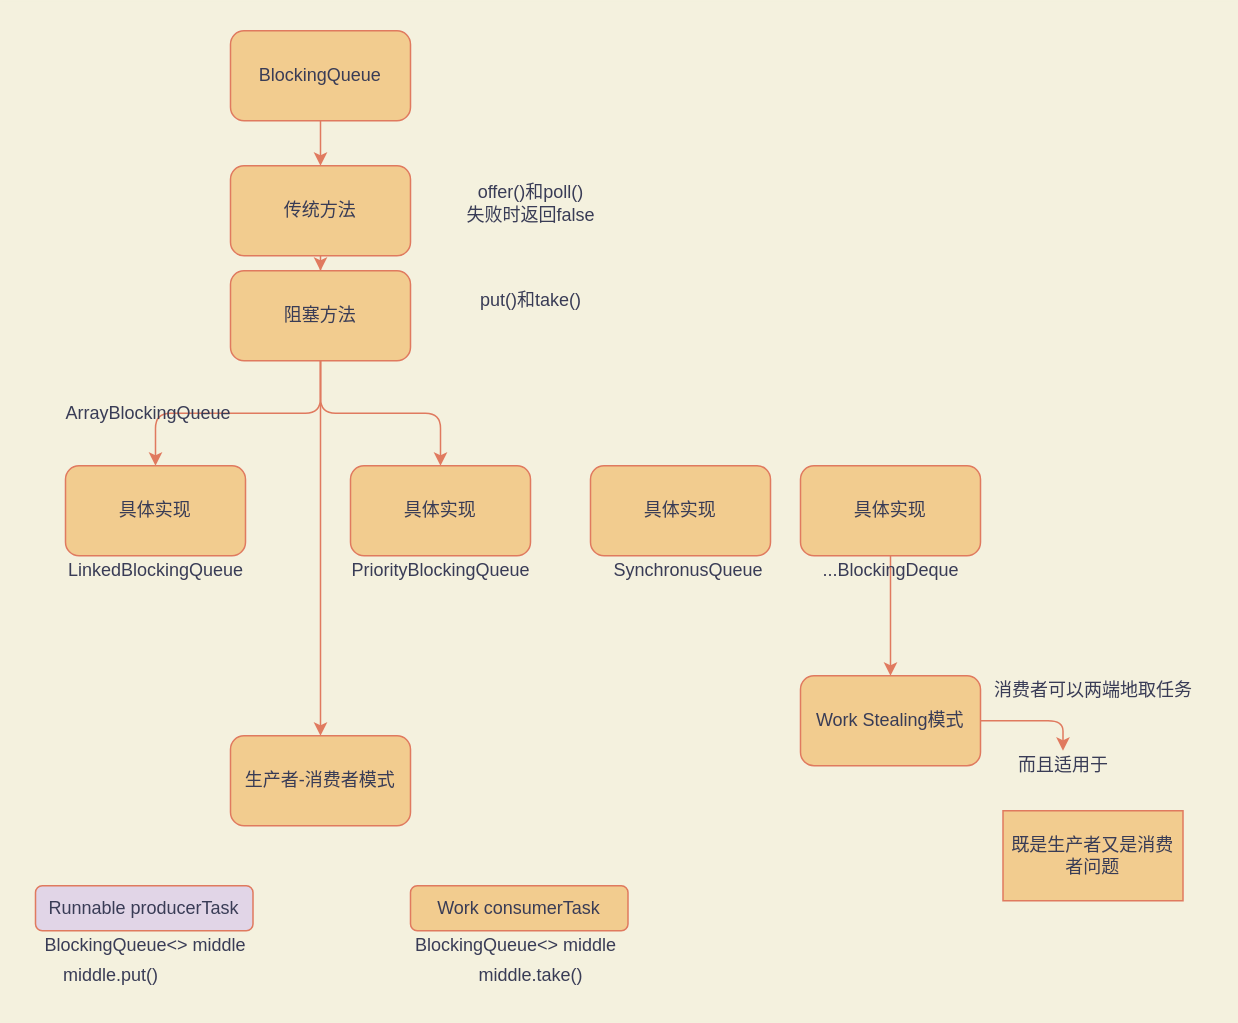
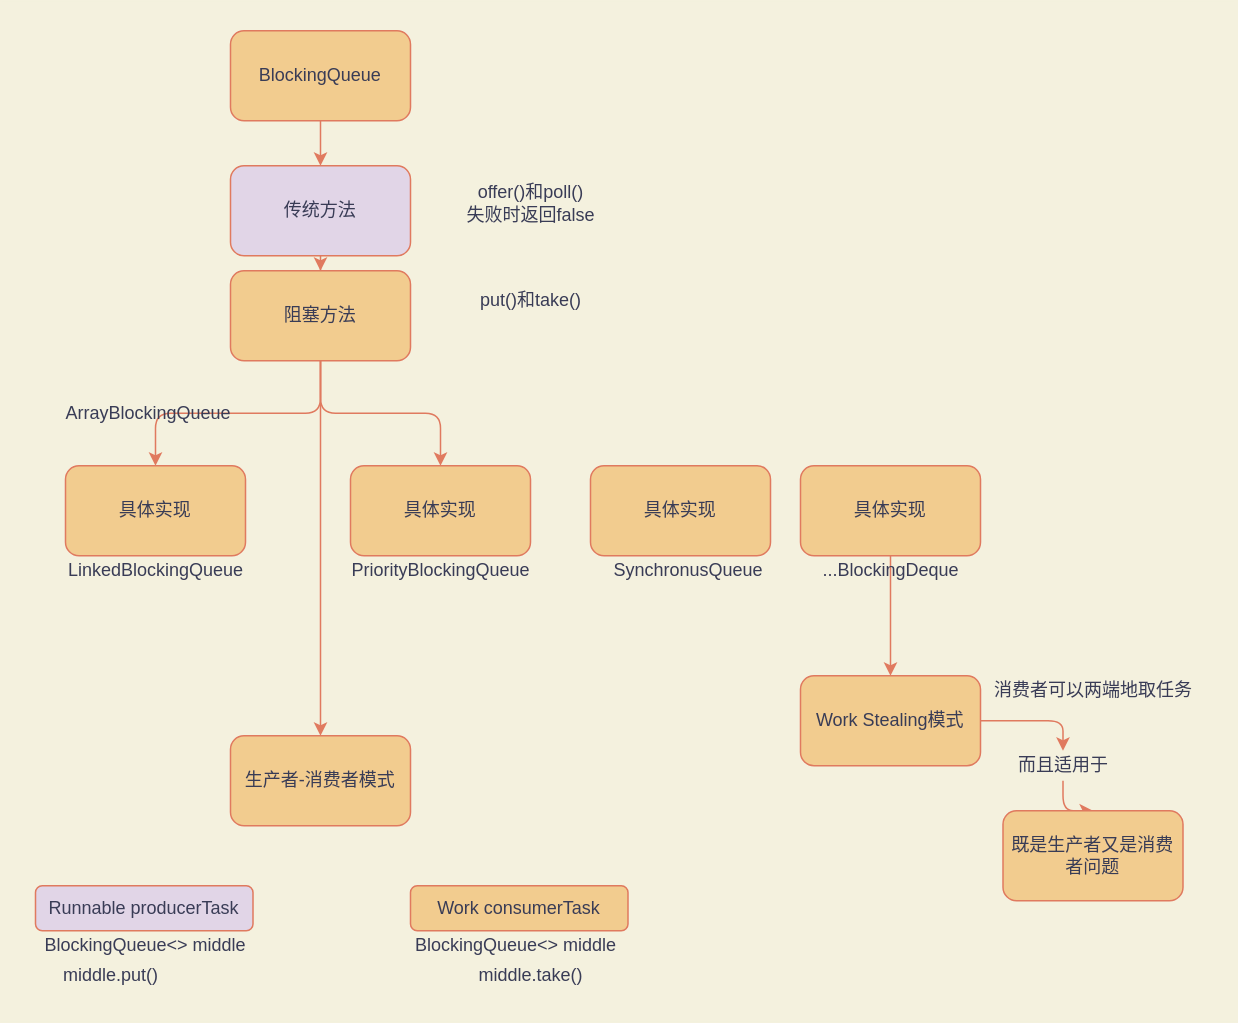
node "传统方法": fillcolor #f2cc8f -> #e1d5e7
edge "而且适用于" -> "既是生产者又是消费者问题": added
node "既是生产者又是消费者问题": shape rectangle -> rounded rectangle
